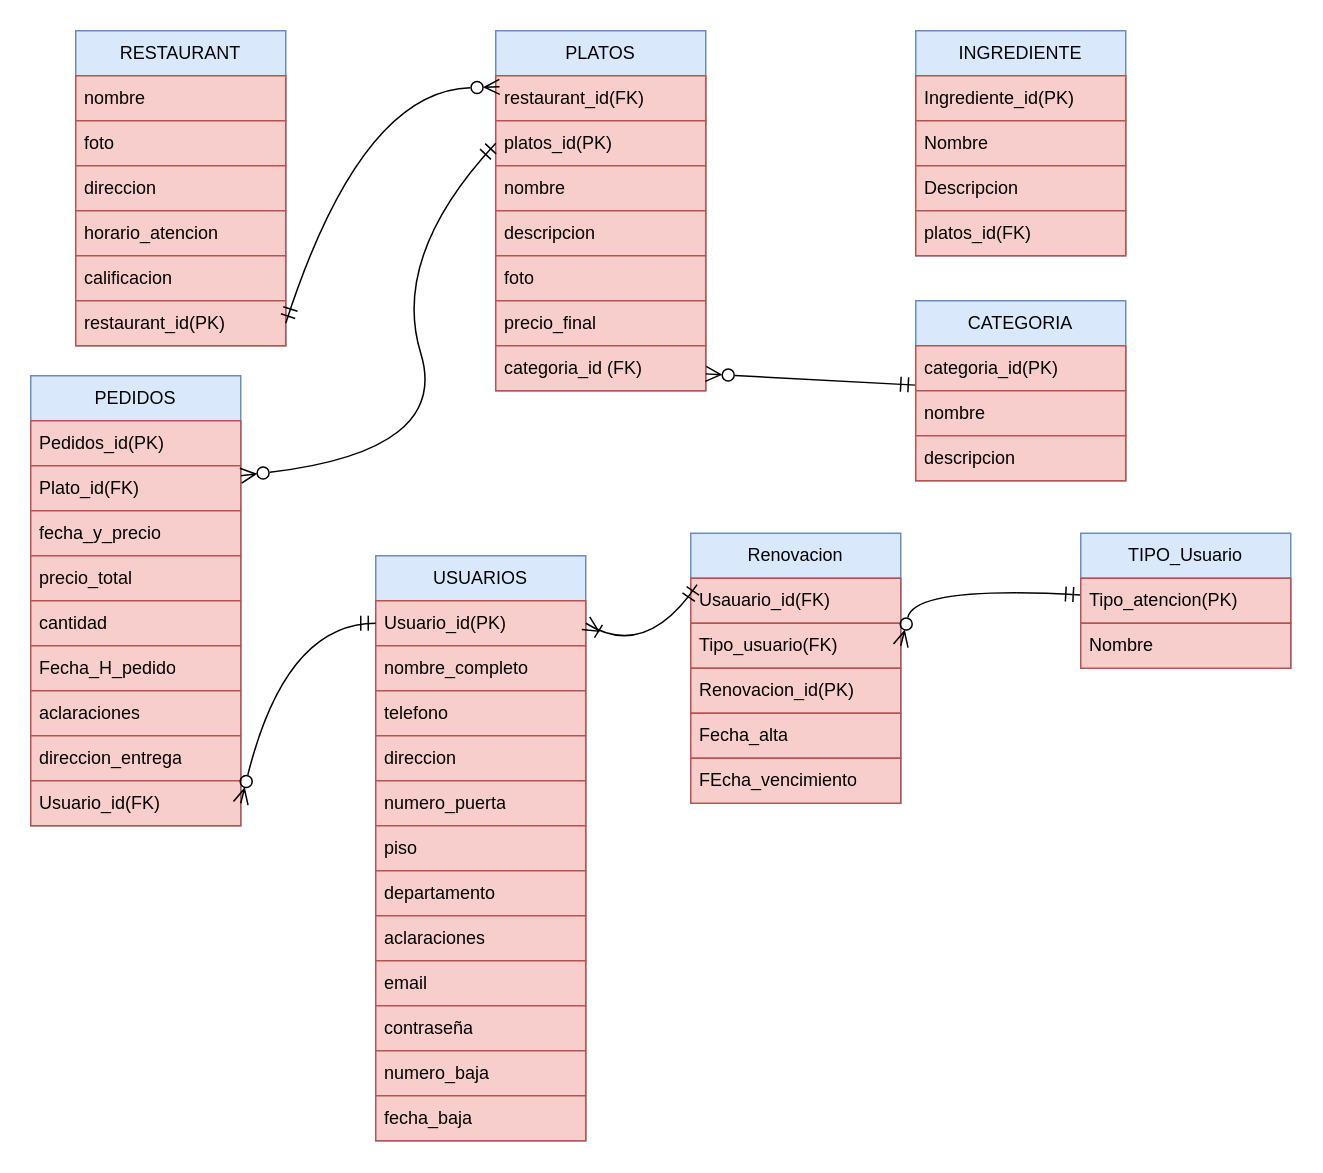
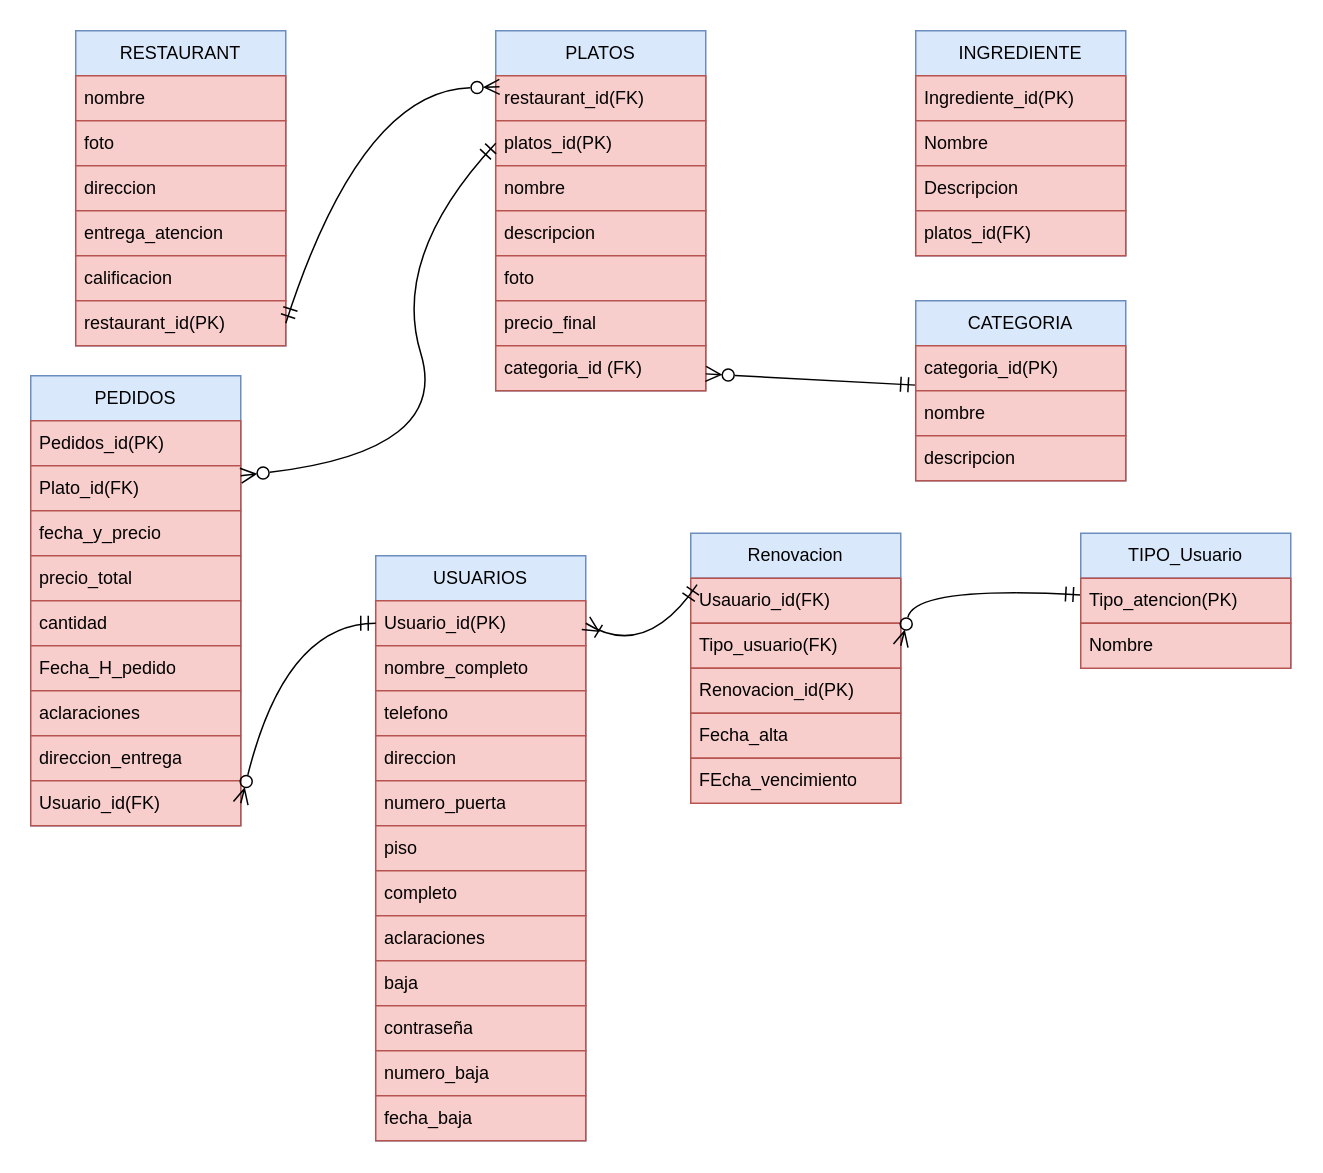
node "horario_atencion": label "horario_atencion" -> "entrega_atencion"
node "departamento": label "departamento" -> "completo"
node "email": label "email" -> "baja"
